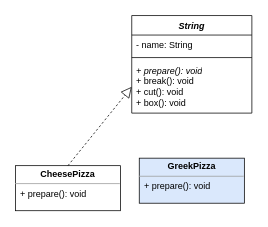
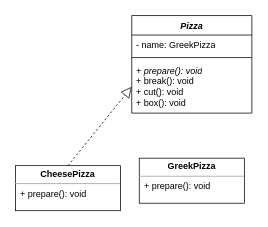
node "String": label "String" -> "Pizza"
node "- name: String": label "- name: String" -> "- name: GreekPizza"
node "GreekPizza + prepare(): void": fillcolor #dae8fc -> #ffffff
